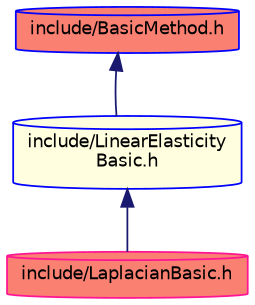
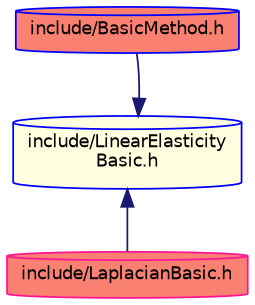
edge "include/LinearElasticity Basic.h" -> "include/BasicMethod.h": reversed
